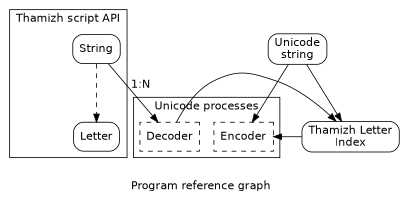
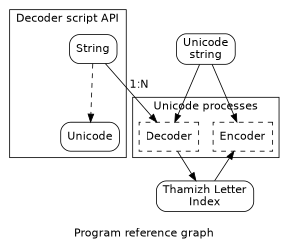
cluster "Thamizh script API": label "Thamizh script API" -> "Decoder script API"
edge "Unicode string" -> "Thamizh Letter Index": now "Unicode string" -> "Decoder"
node "Letter": label "Letter" -> "Unicode"
